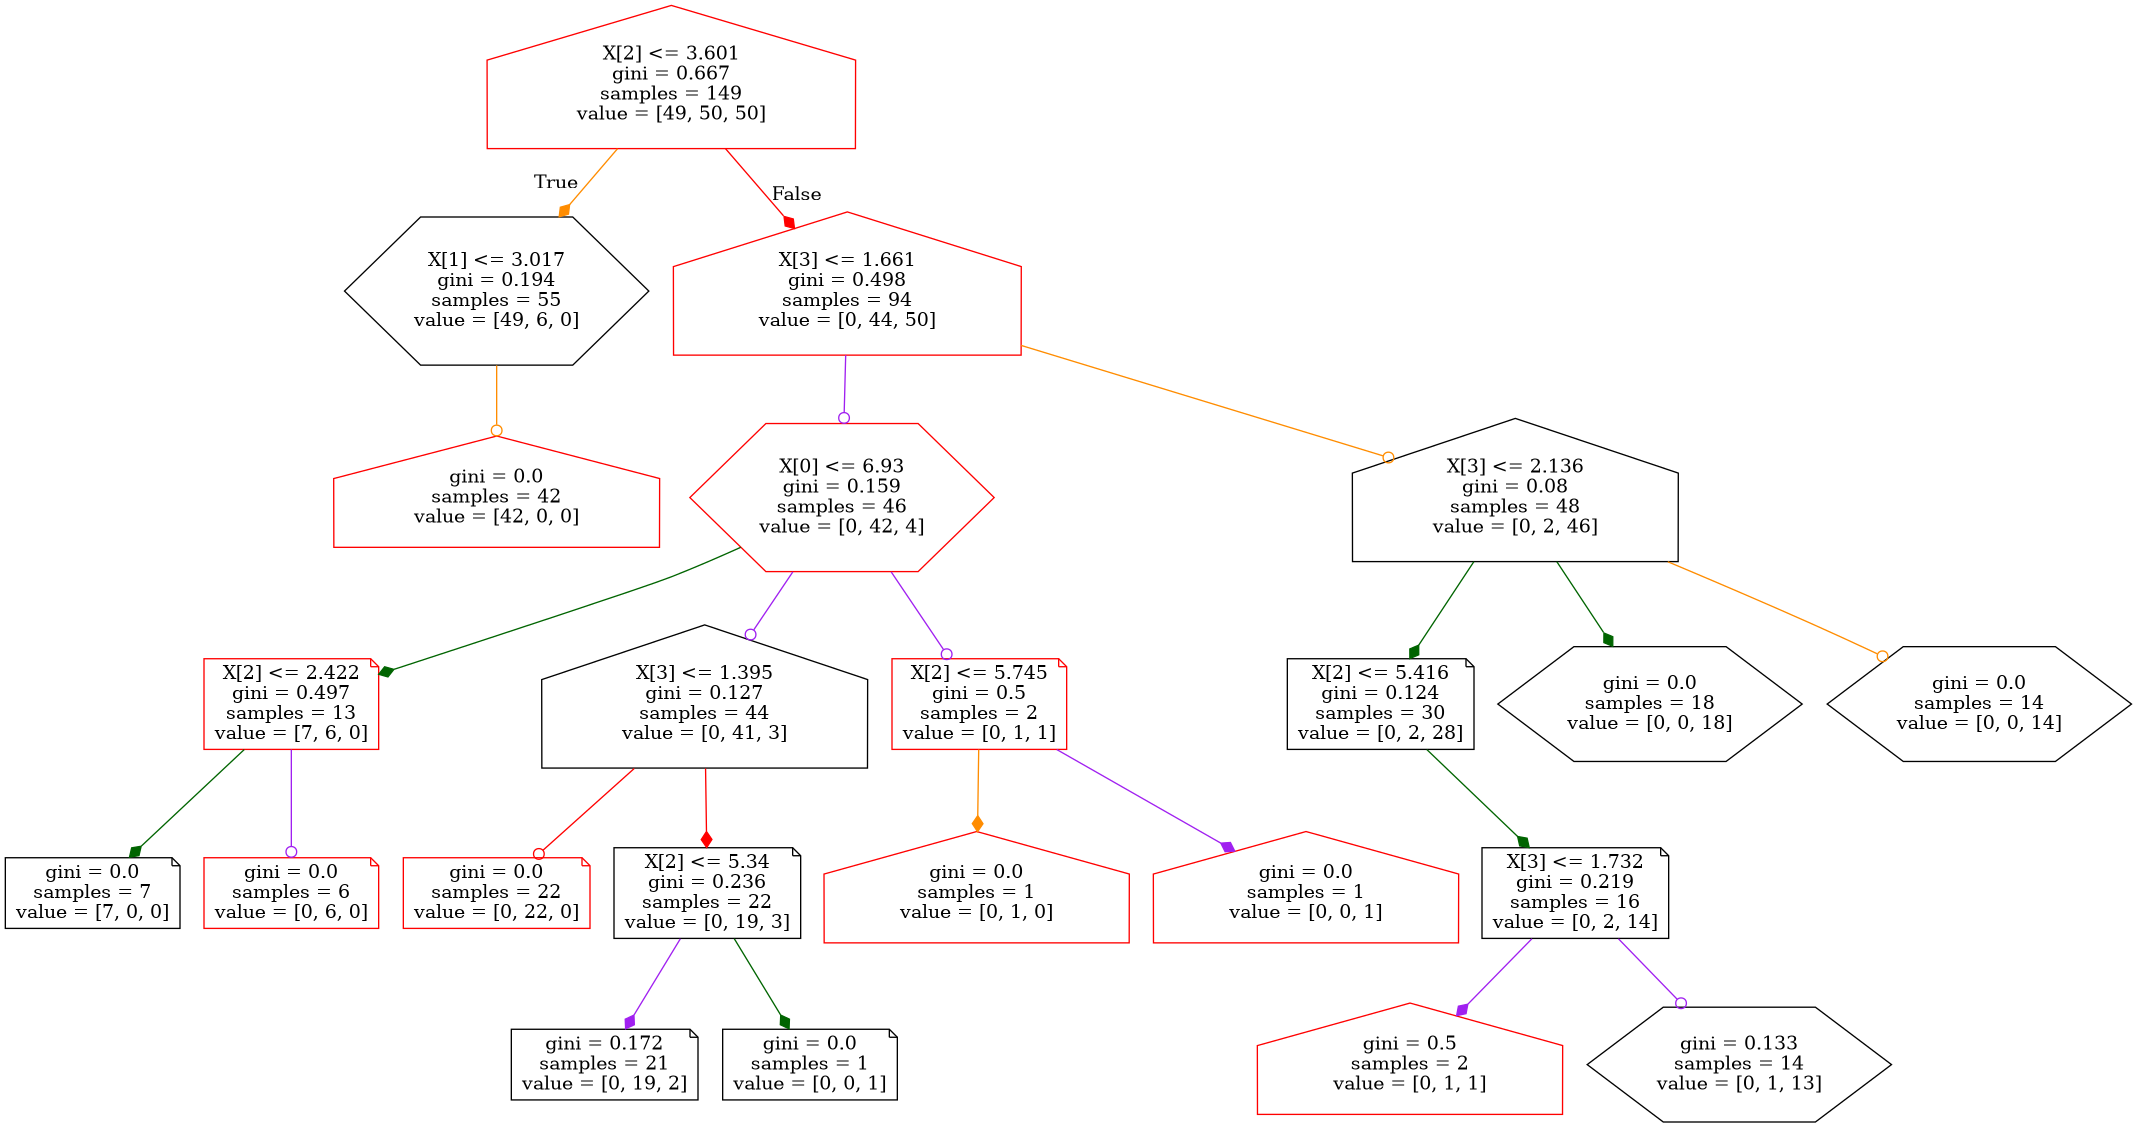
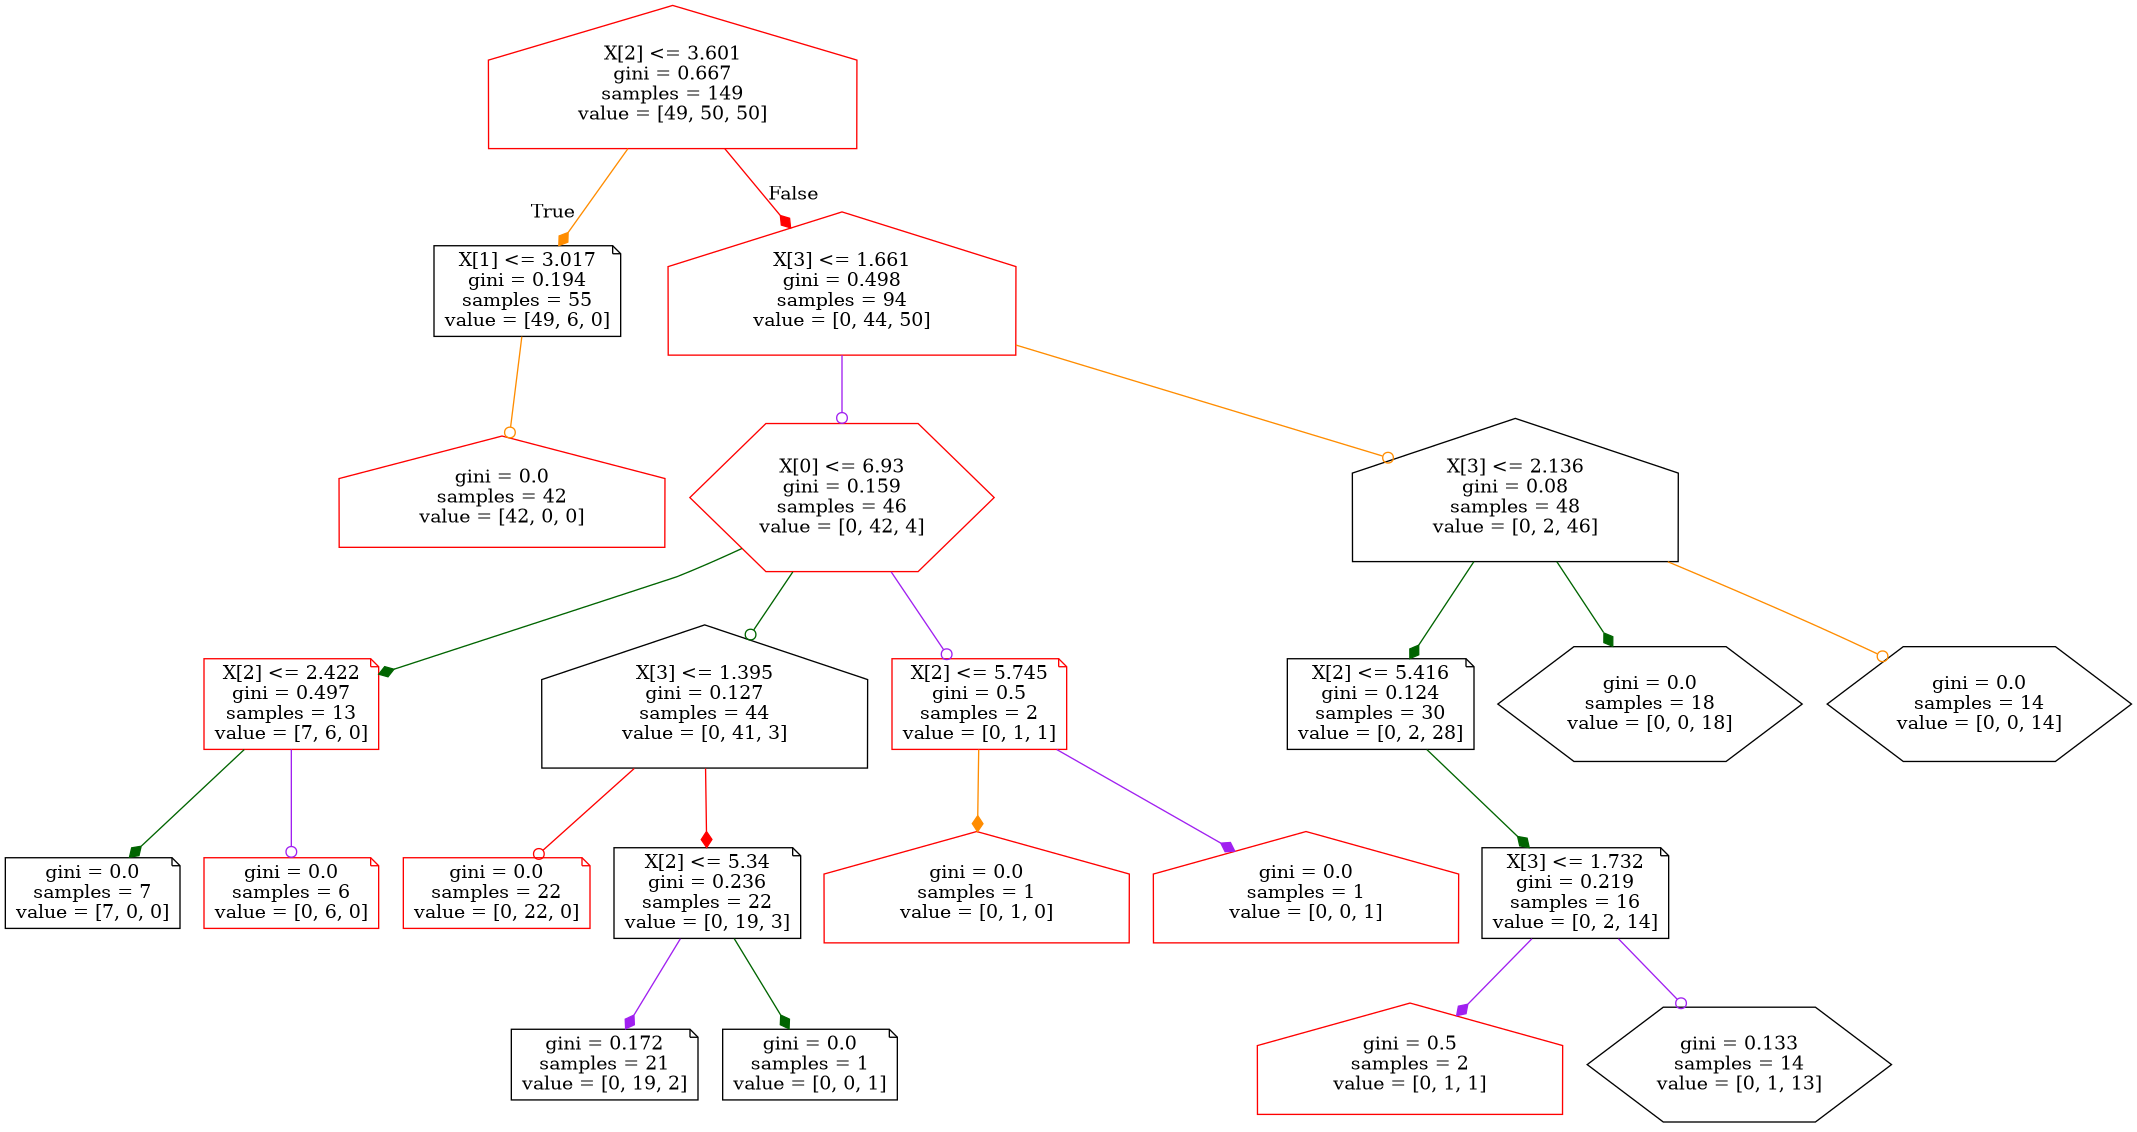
node "X[1] <= 3.017 gini = 0.194 samples = 55 value = [49, 6, 0]": shape hexagon -> note
edge "X[0] <= 6.93 gini = 0.159 samples = 46 value = [0, 42, 4]" -> "X[3] <= 1.395 gini = 0.127 samples = 44 value = [0, 41, 3]": color purple -> darkgreen
